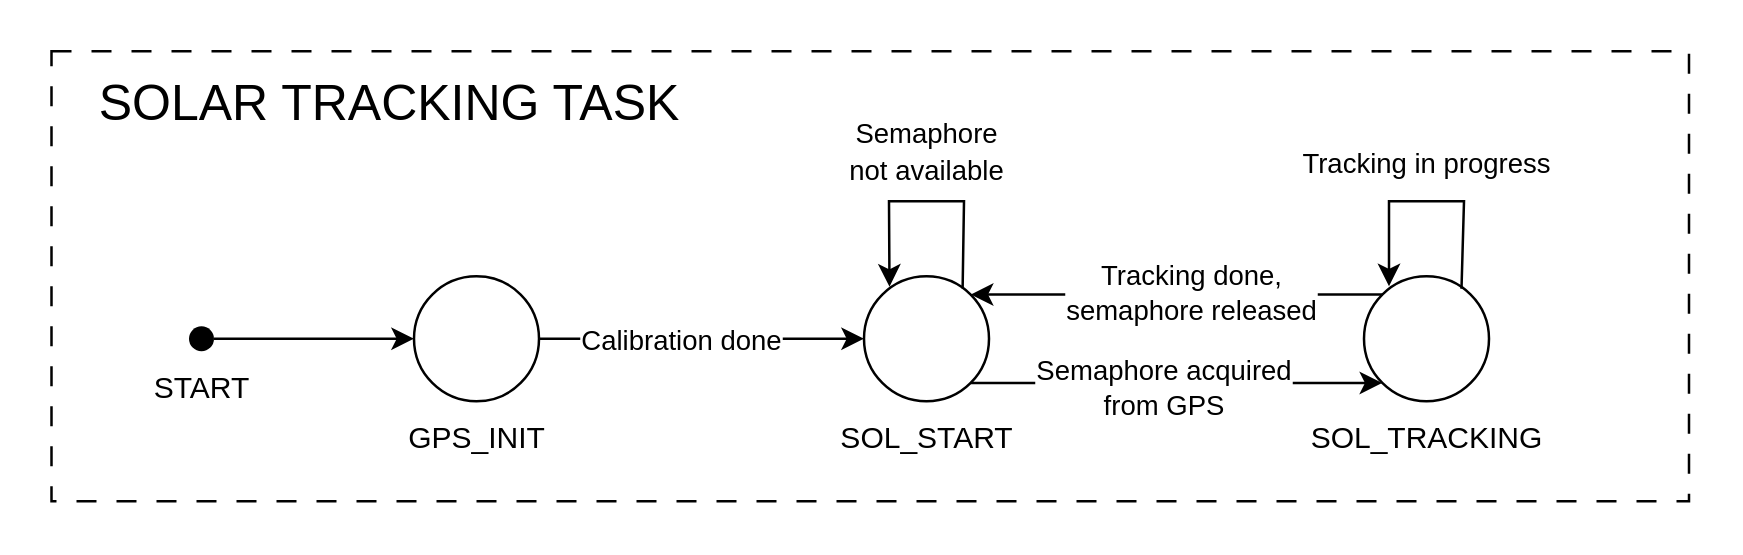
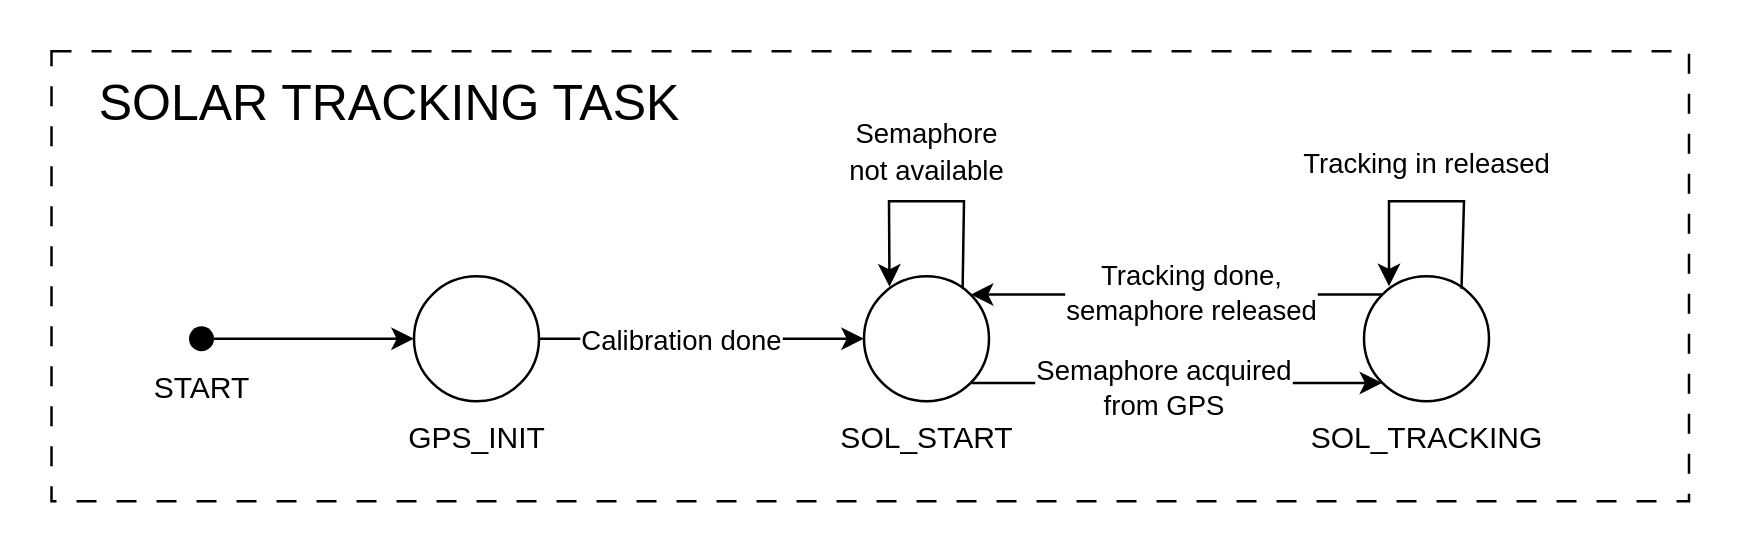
node "Tracking in progress": label "Tracking in progress" -> "Tracking in released"
